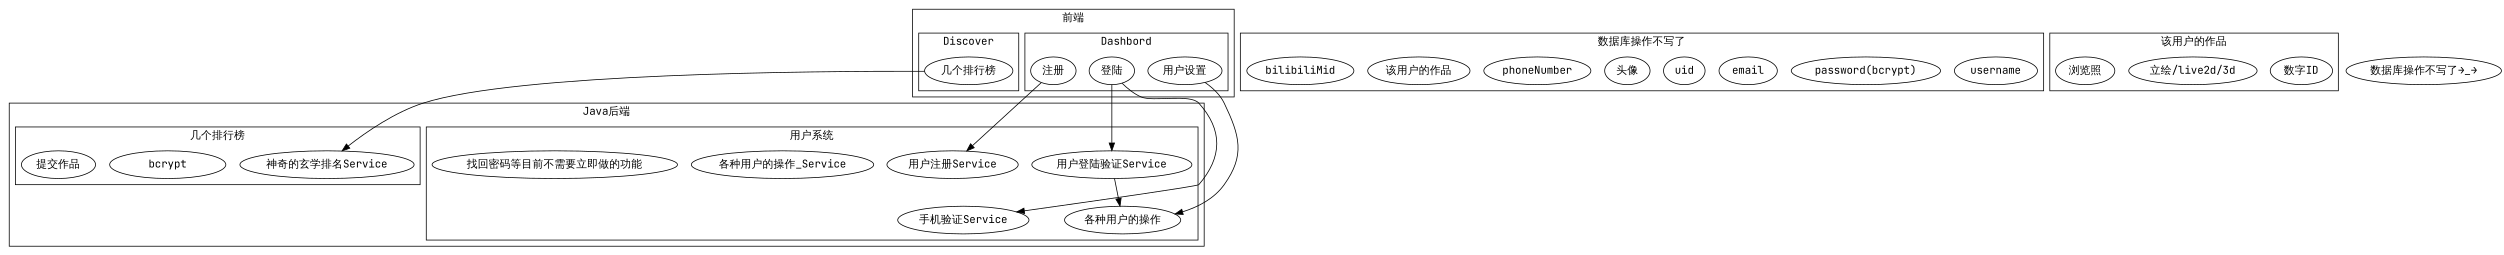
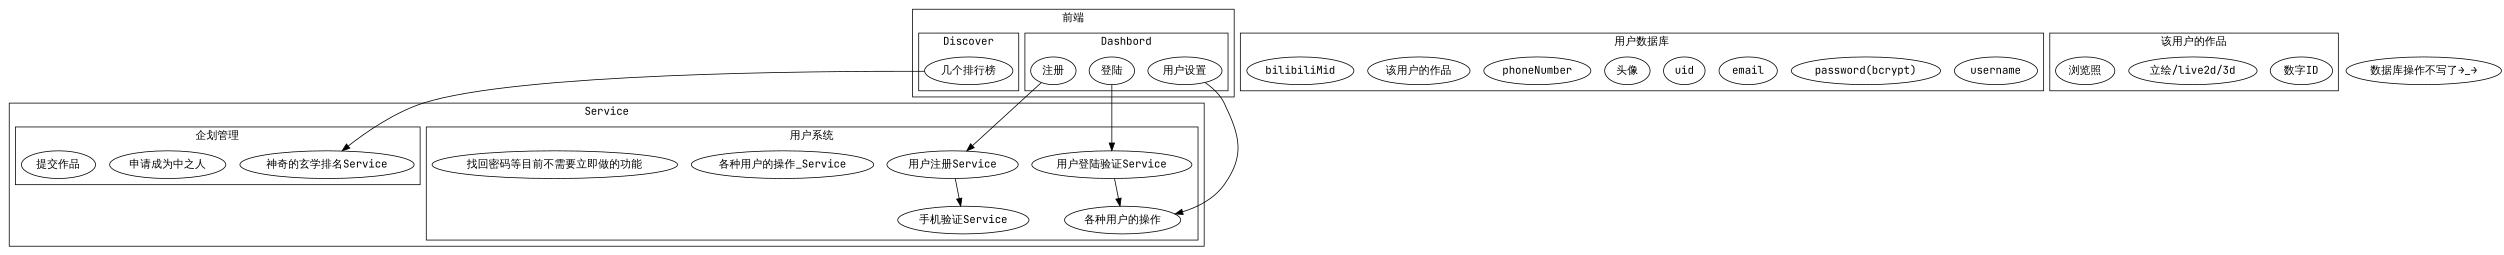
cluster "数据库操作不写了": label "数据库操作不写了" -> "用户数据库"
cluster "Java后端": label "Java后端" -> "Service"
cluster "几个排行榜": label "几个排行榜" -> "企划管理"
node "bcrypt": label "bcrypt" -> "申请成为中之人"
edge "登陆" -> "手机验证Service": now "用户注册Service" -> "手机验证Service"
